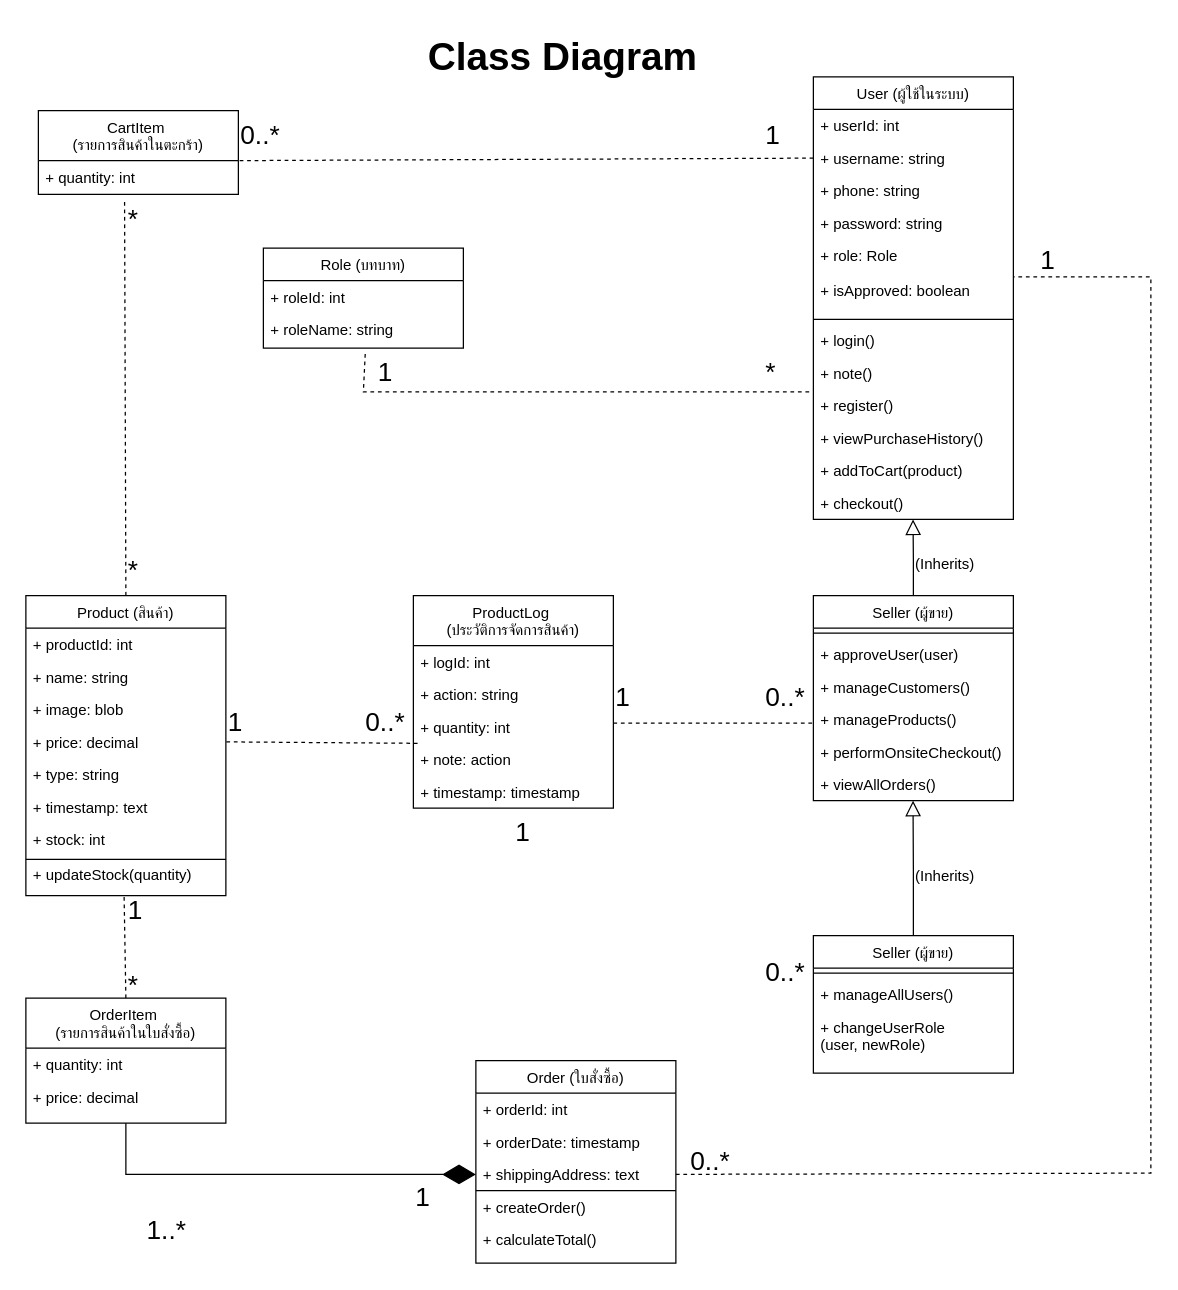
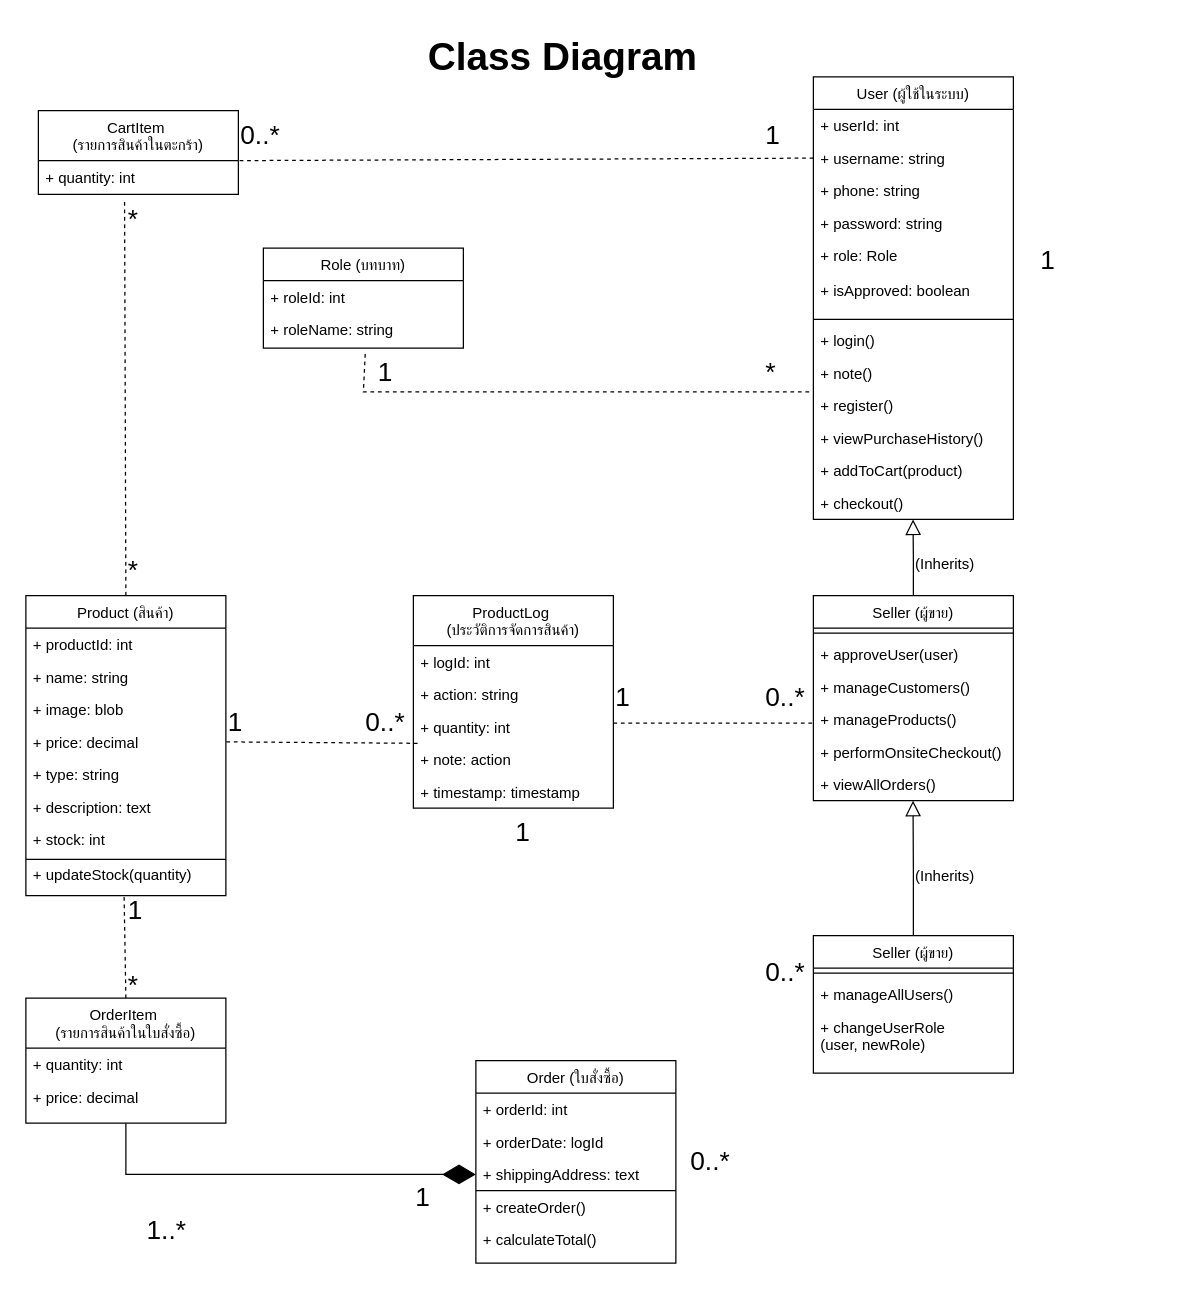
node "+ timestamp: text": label "+ timestamp: text" -> "+ description: text"
edge "+ role: Role + isApproved: boolean" -- "+ shippingAddress: text": removed
node "+ orderDate: timestamp": label "+ orderDate: timestamp" -> "+ orderDate: logId"
